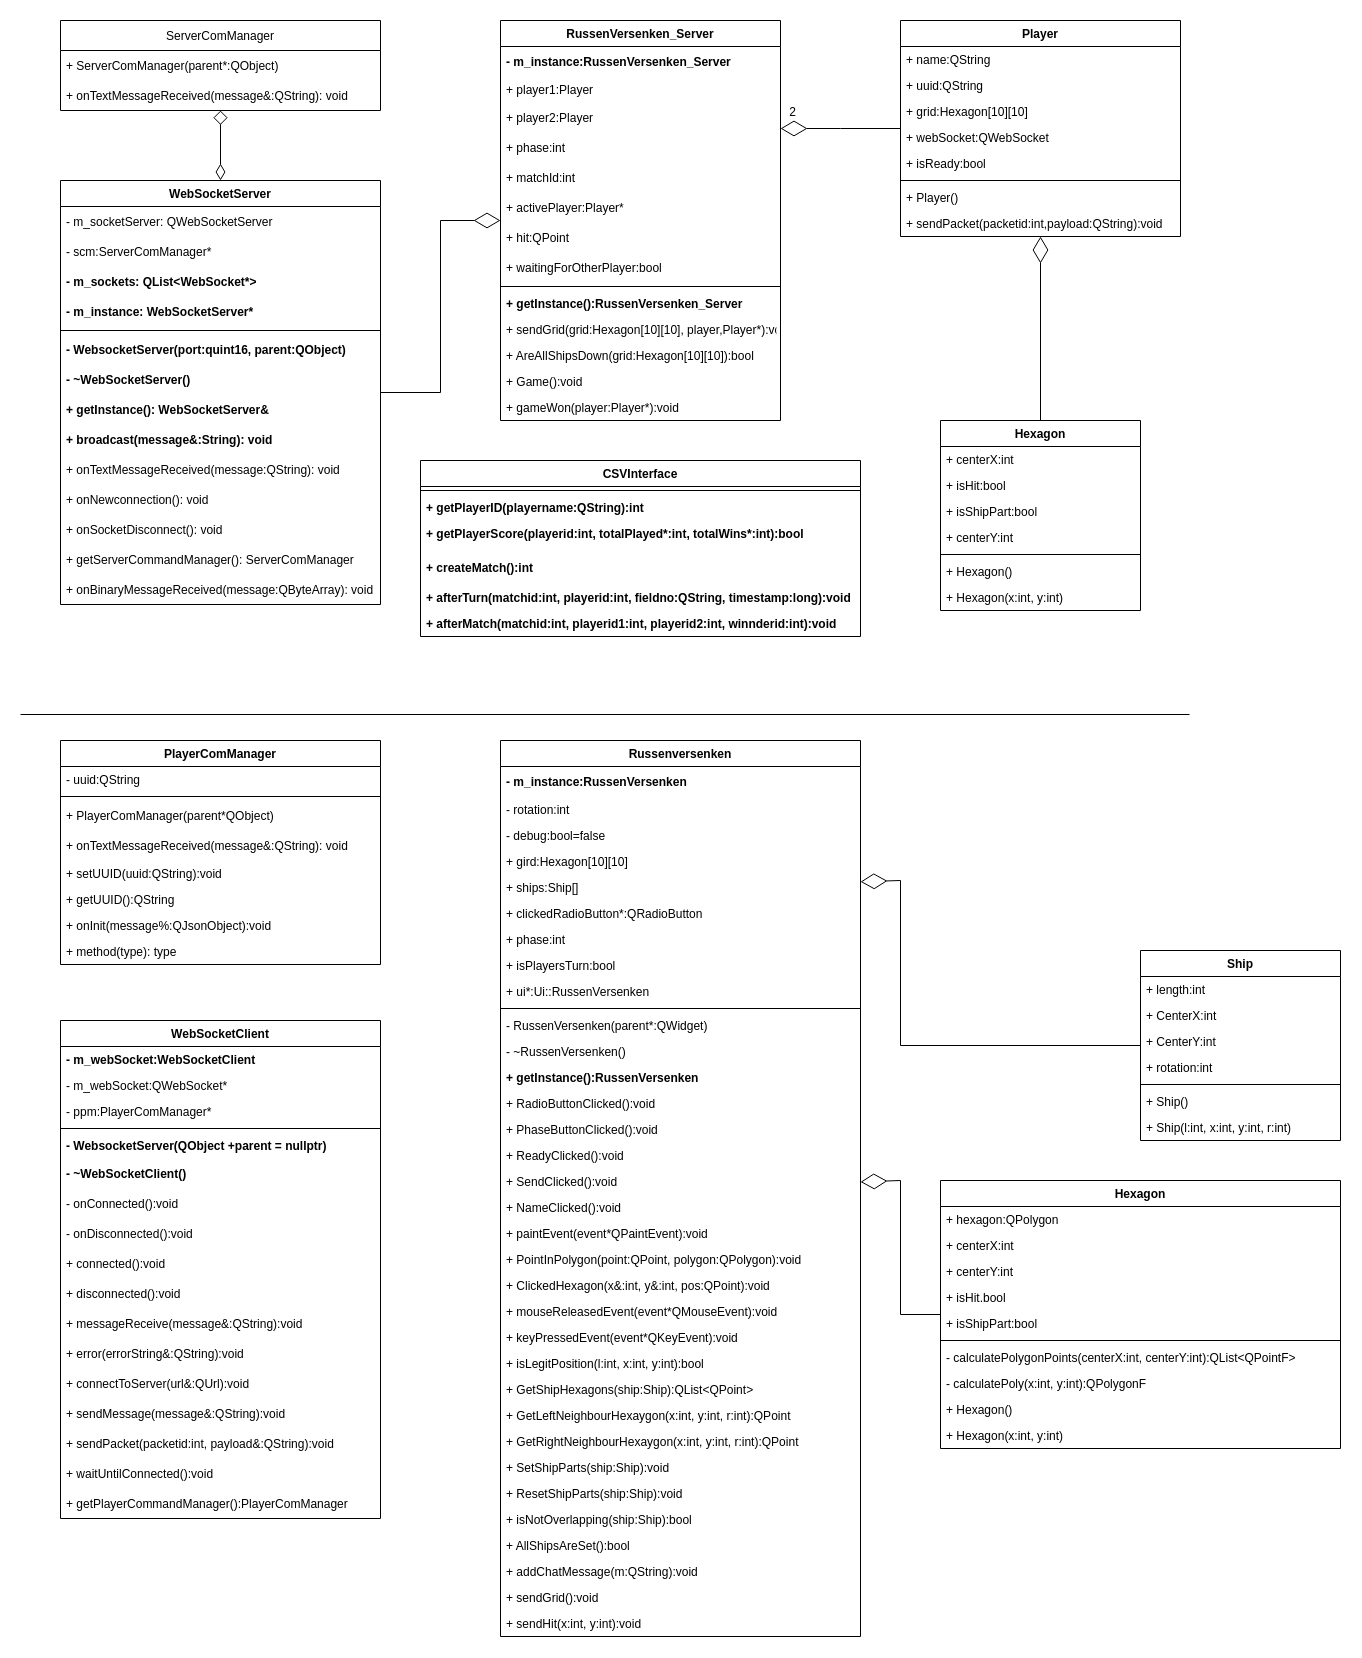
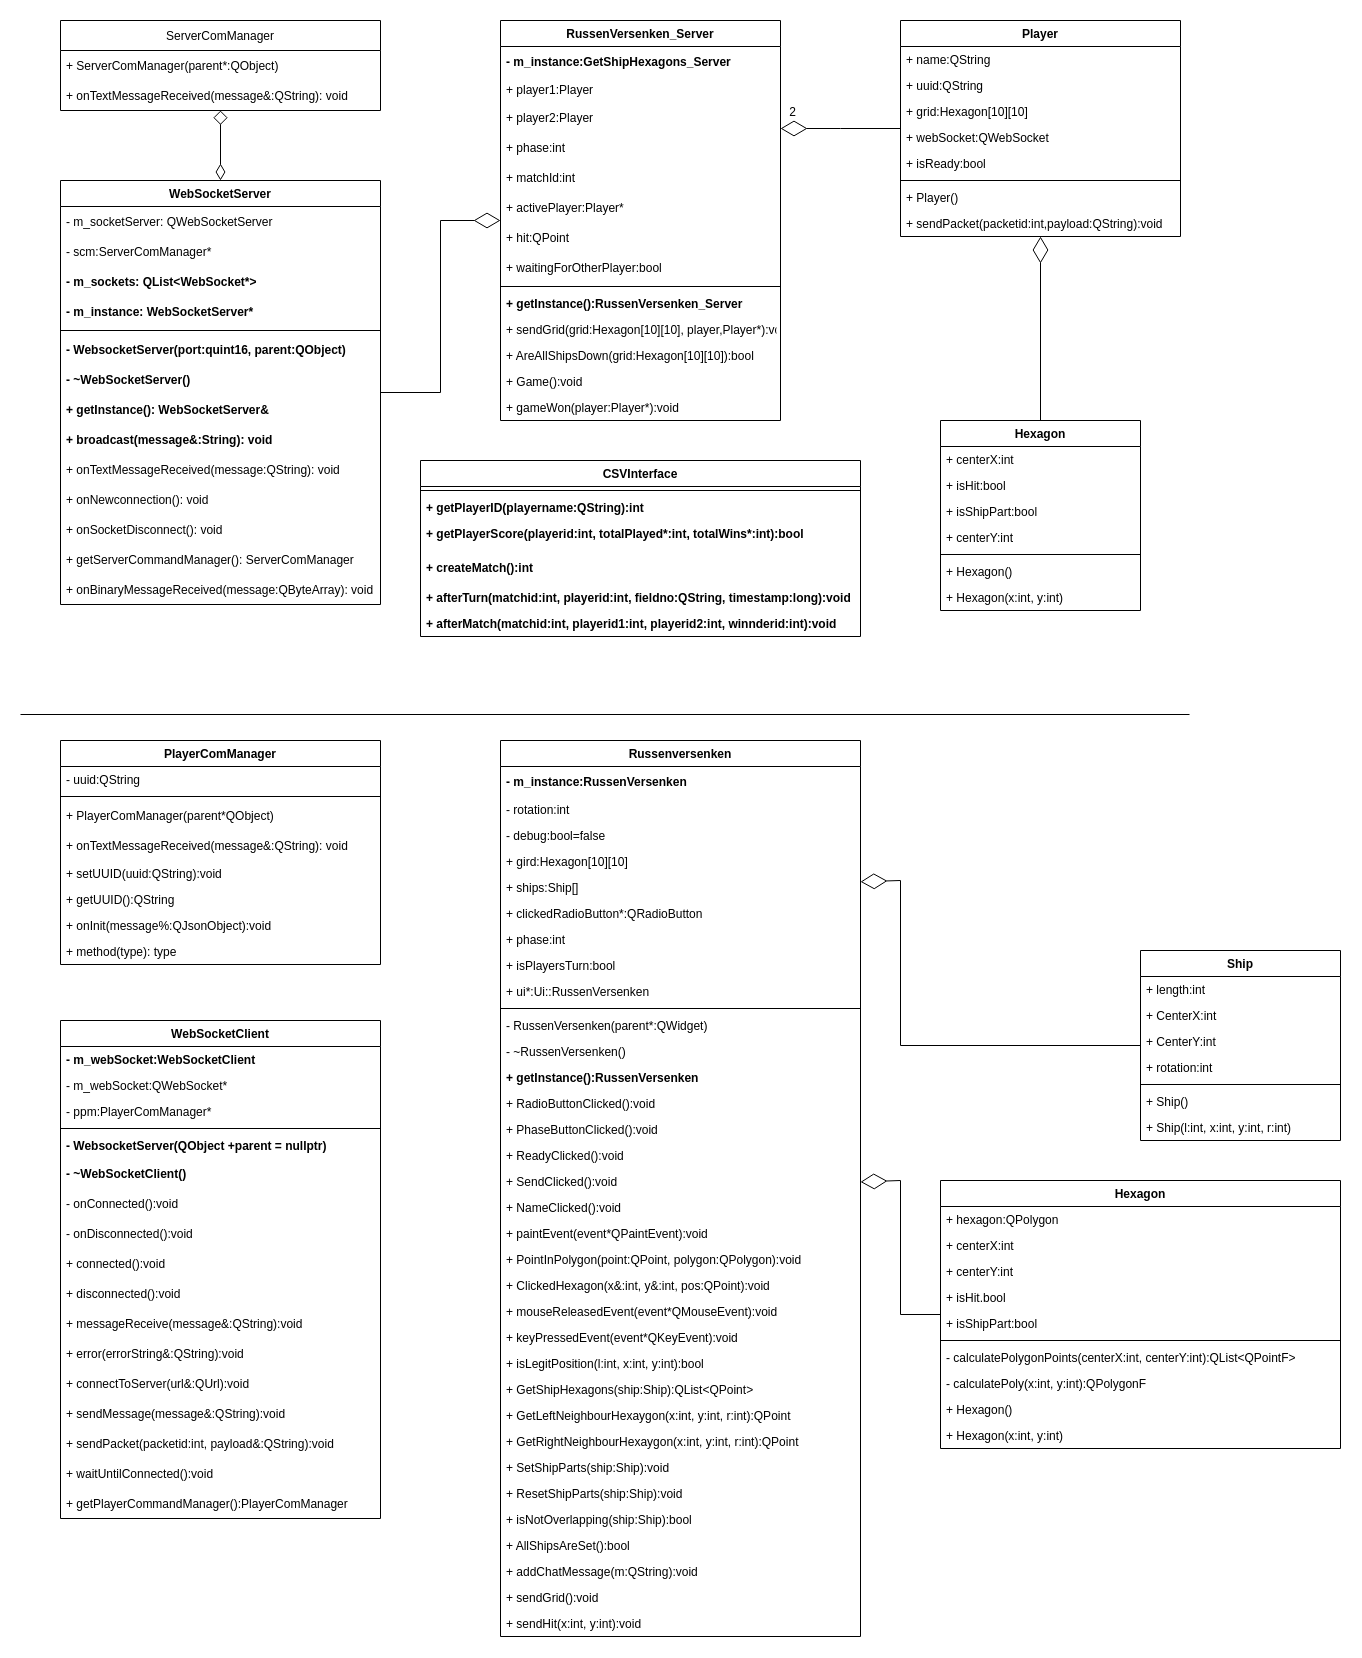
node "- m_instance:RussenVersenken_Server": label "- m_instance:RussenVersenken_Server" -> "- m_instance:GetShipHexagons_Server"
